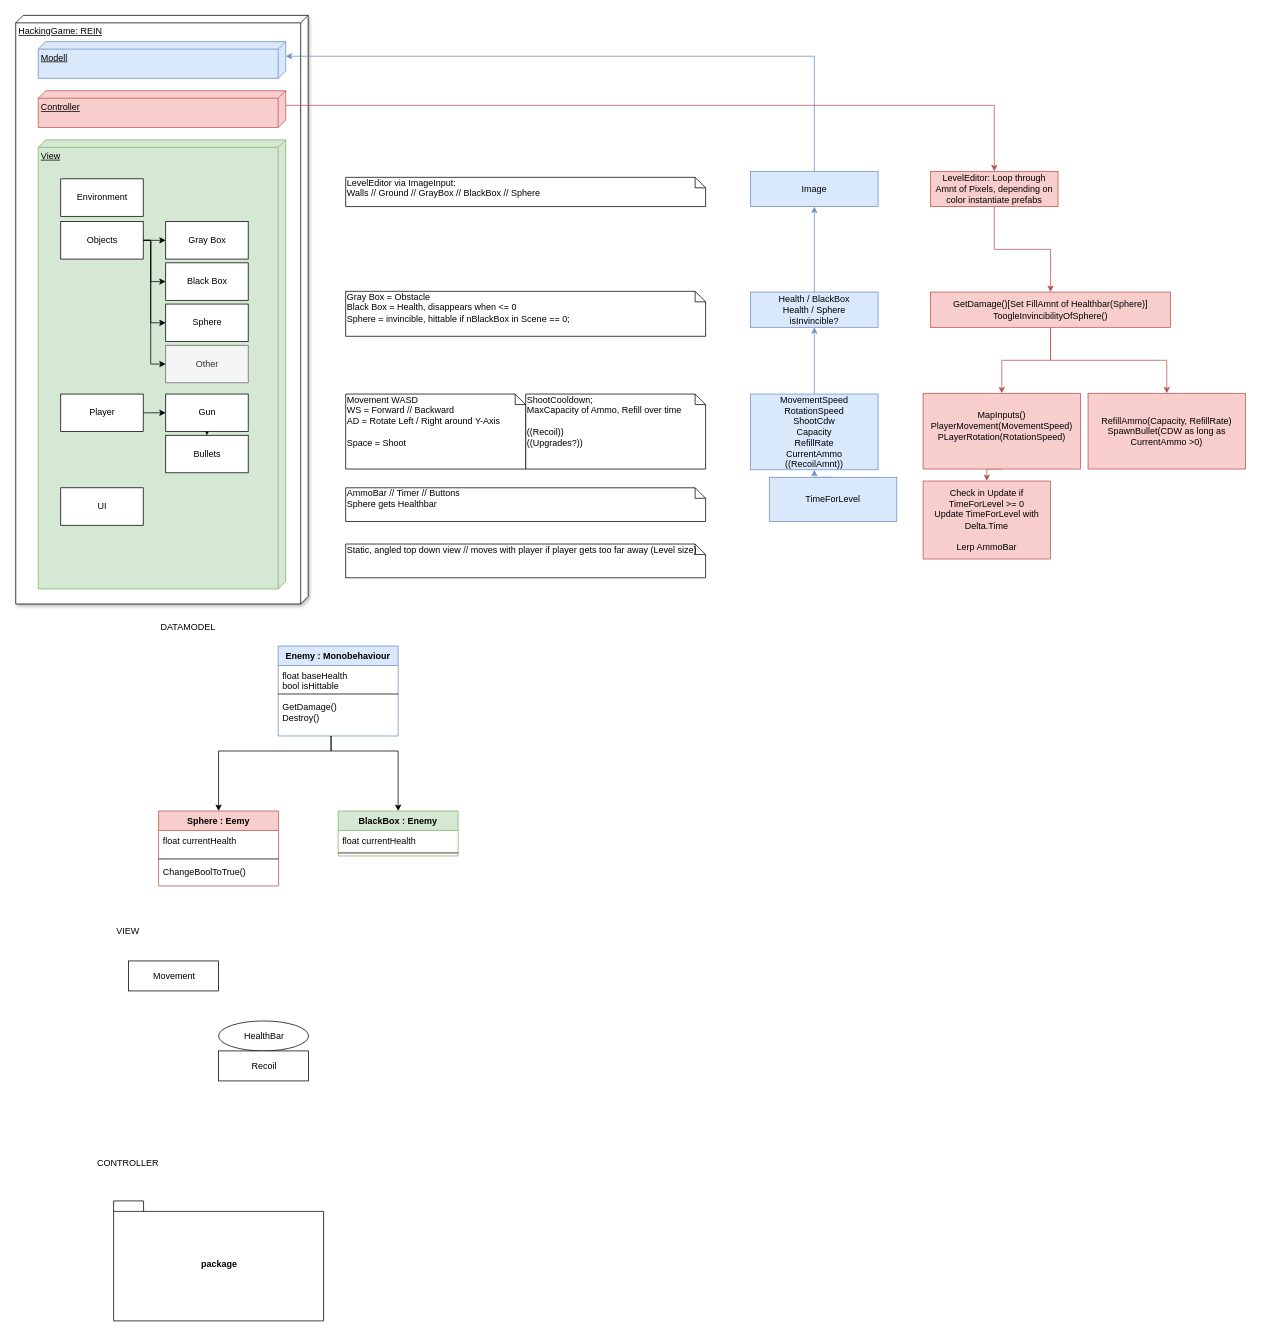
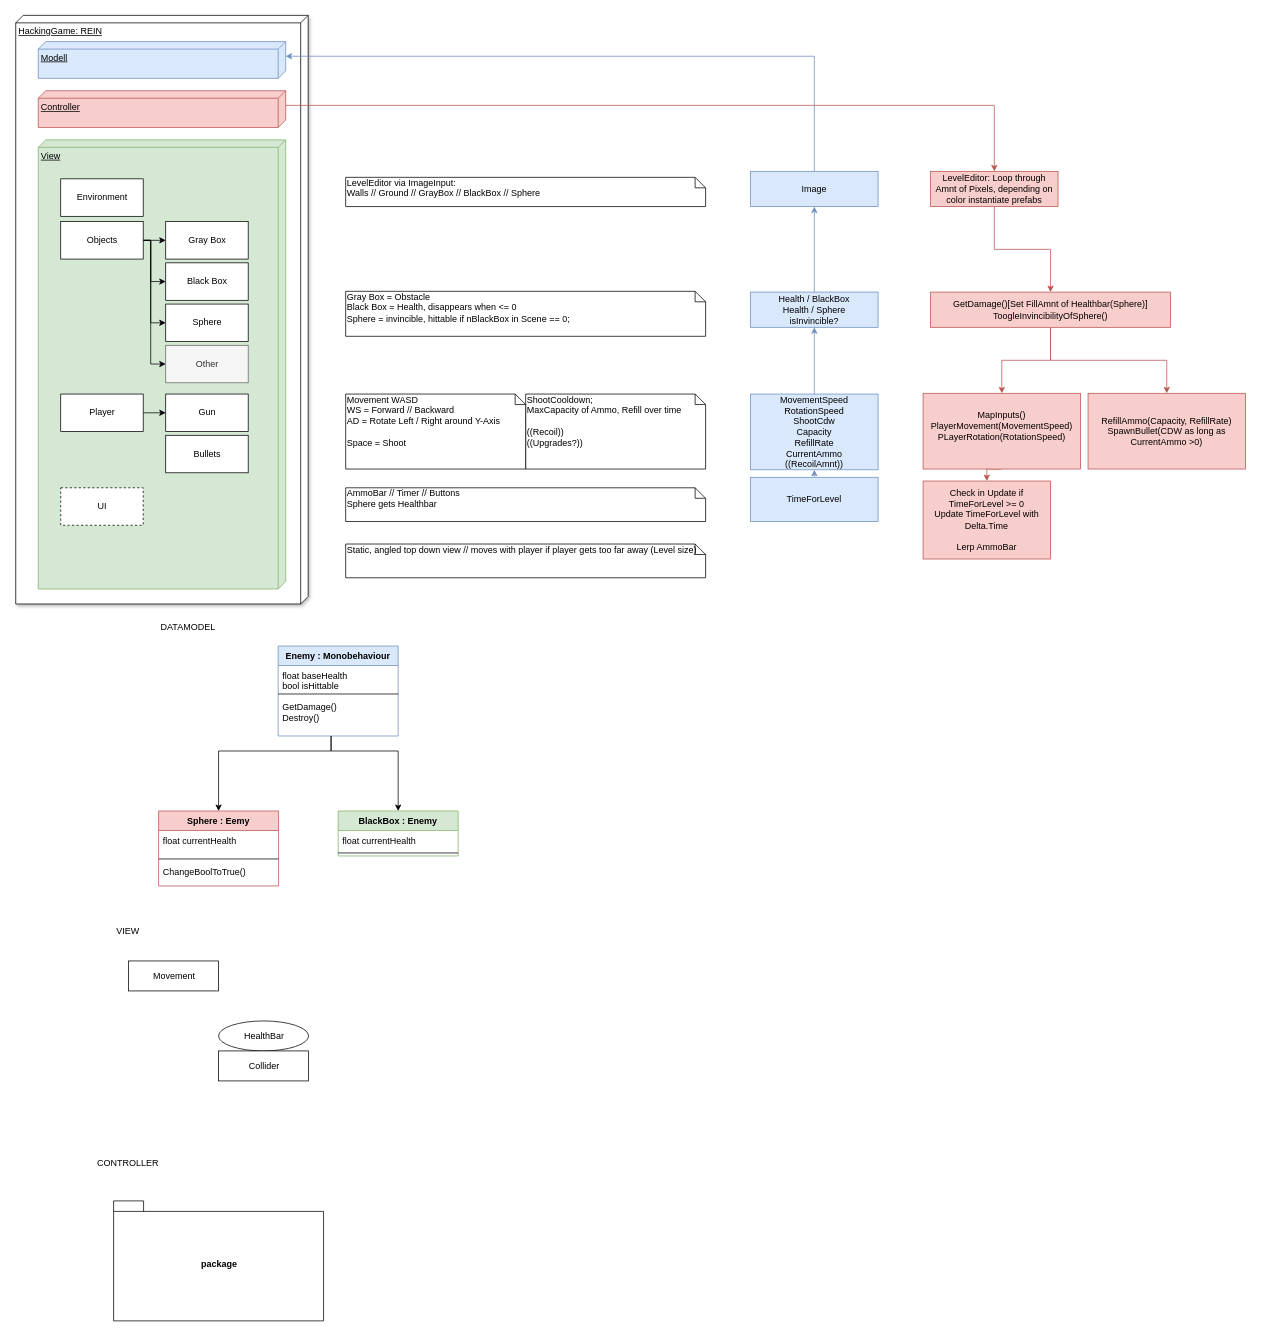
edge "Gun" -> "Bullets": removed
node "TimeForLevel": moved (833, 500) -> (814, 500)
node "UI": style solid -> dashed
node "Recoil": label "Recoil" -> "Collider"
